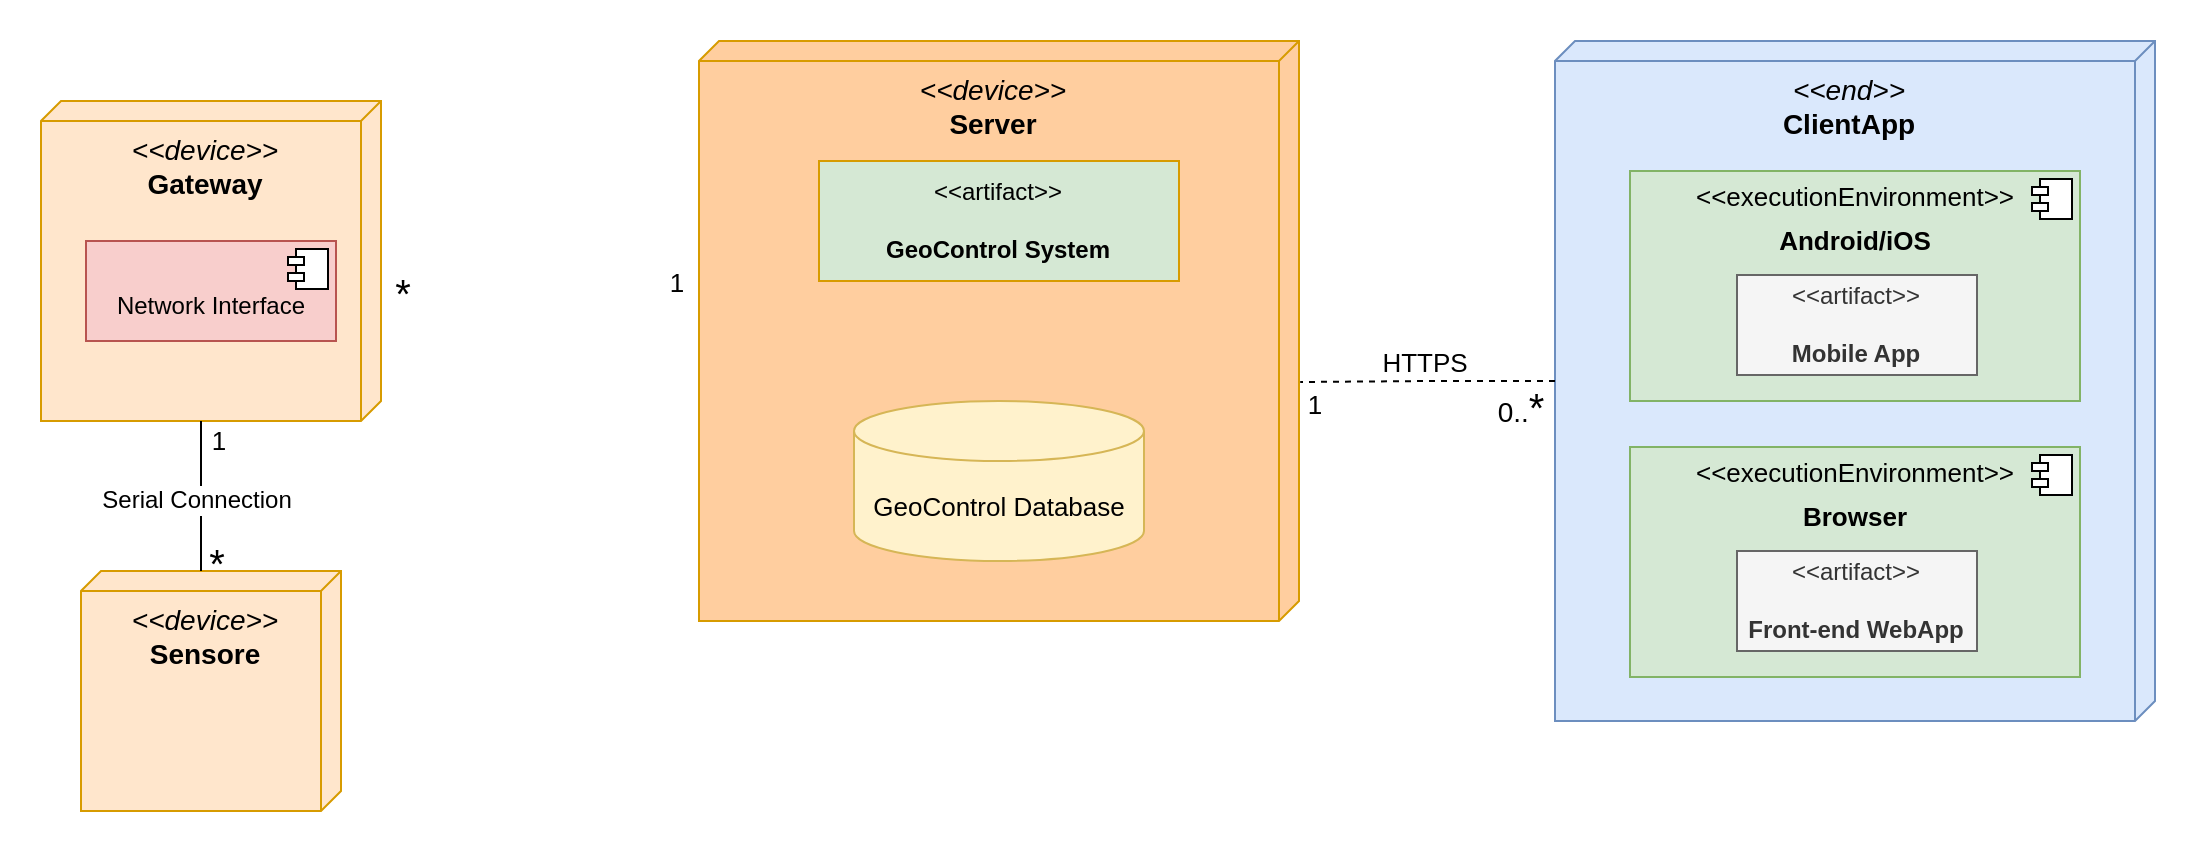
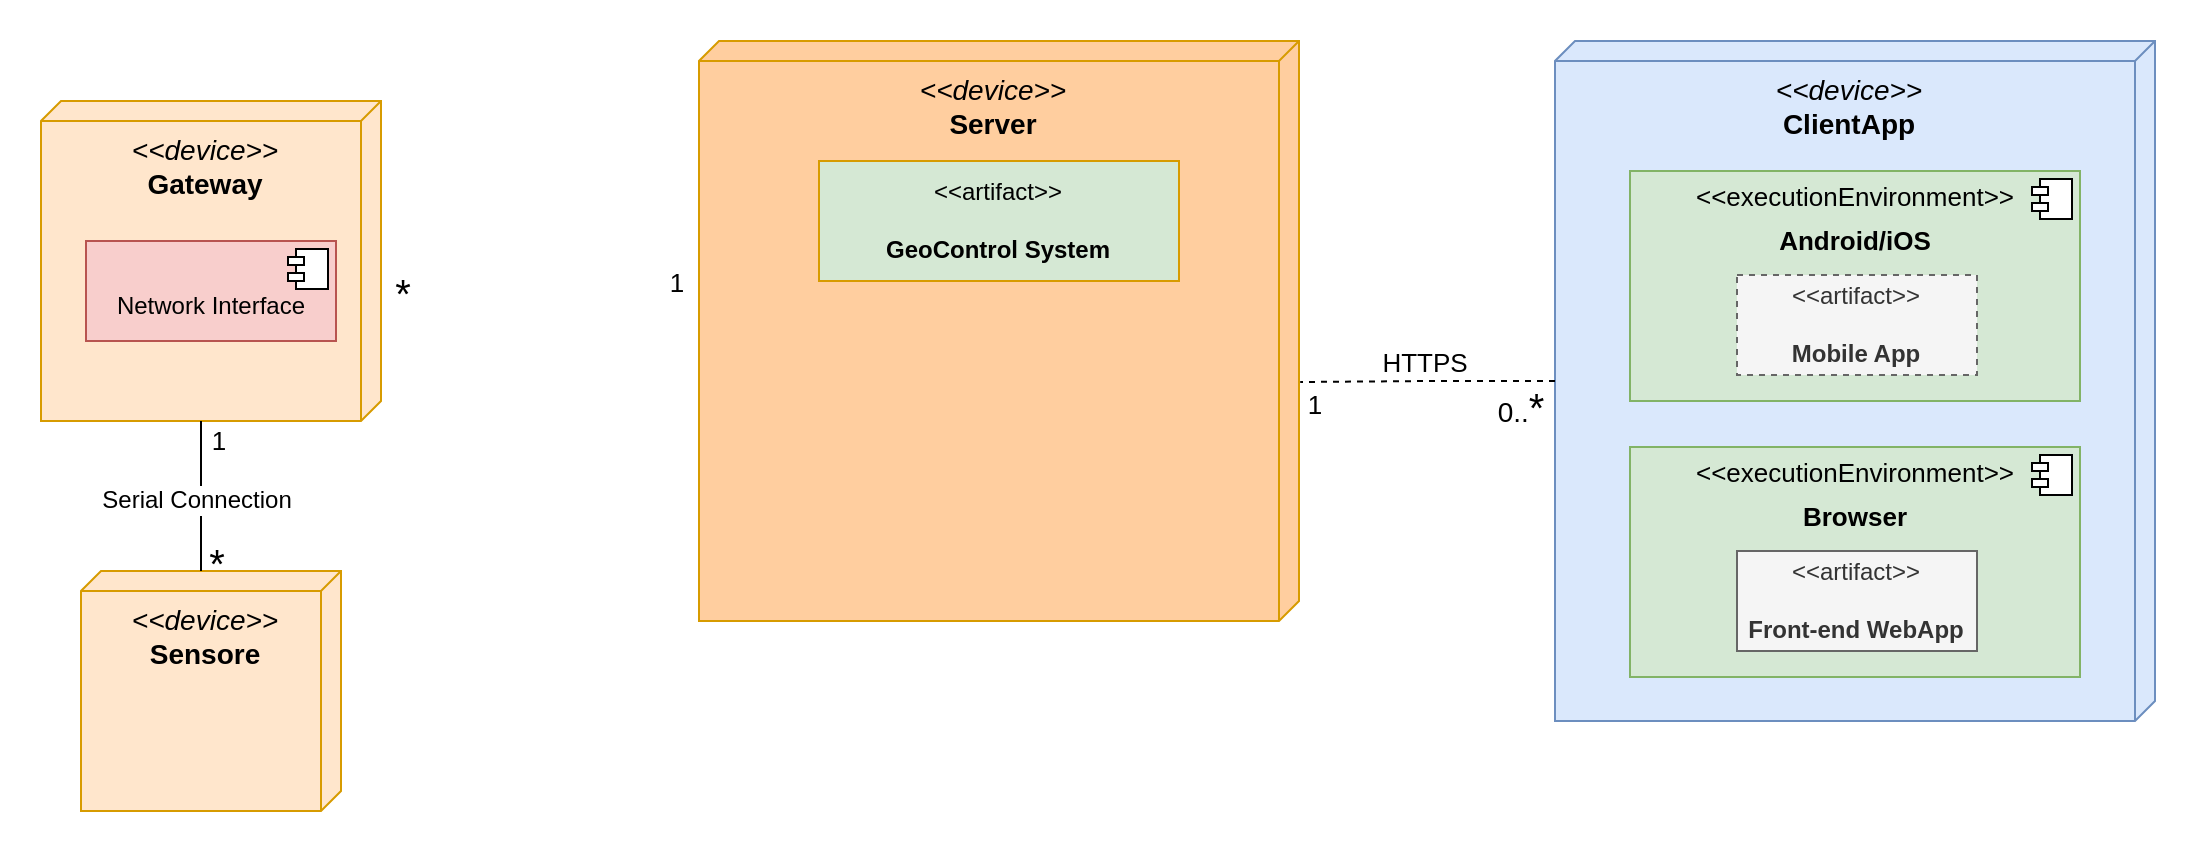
node "<<end>> ClientApp": label "<<end>> ClientApp" -> "<<device>> ClientApp"
node "<<artifact>> Mobile App": style solid -> dashed
node "GeoControl Database": removed
